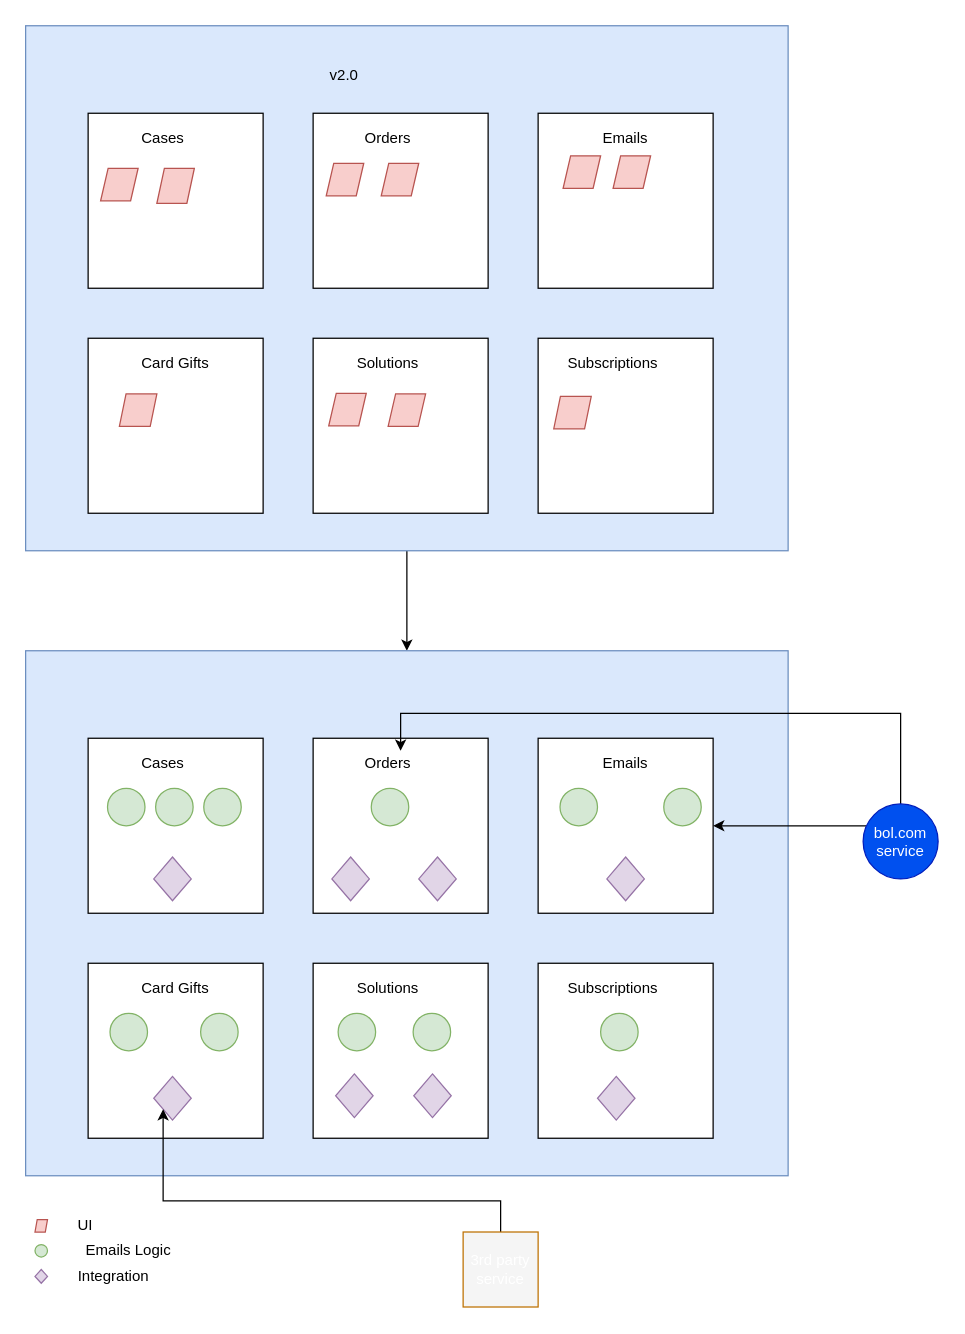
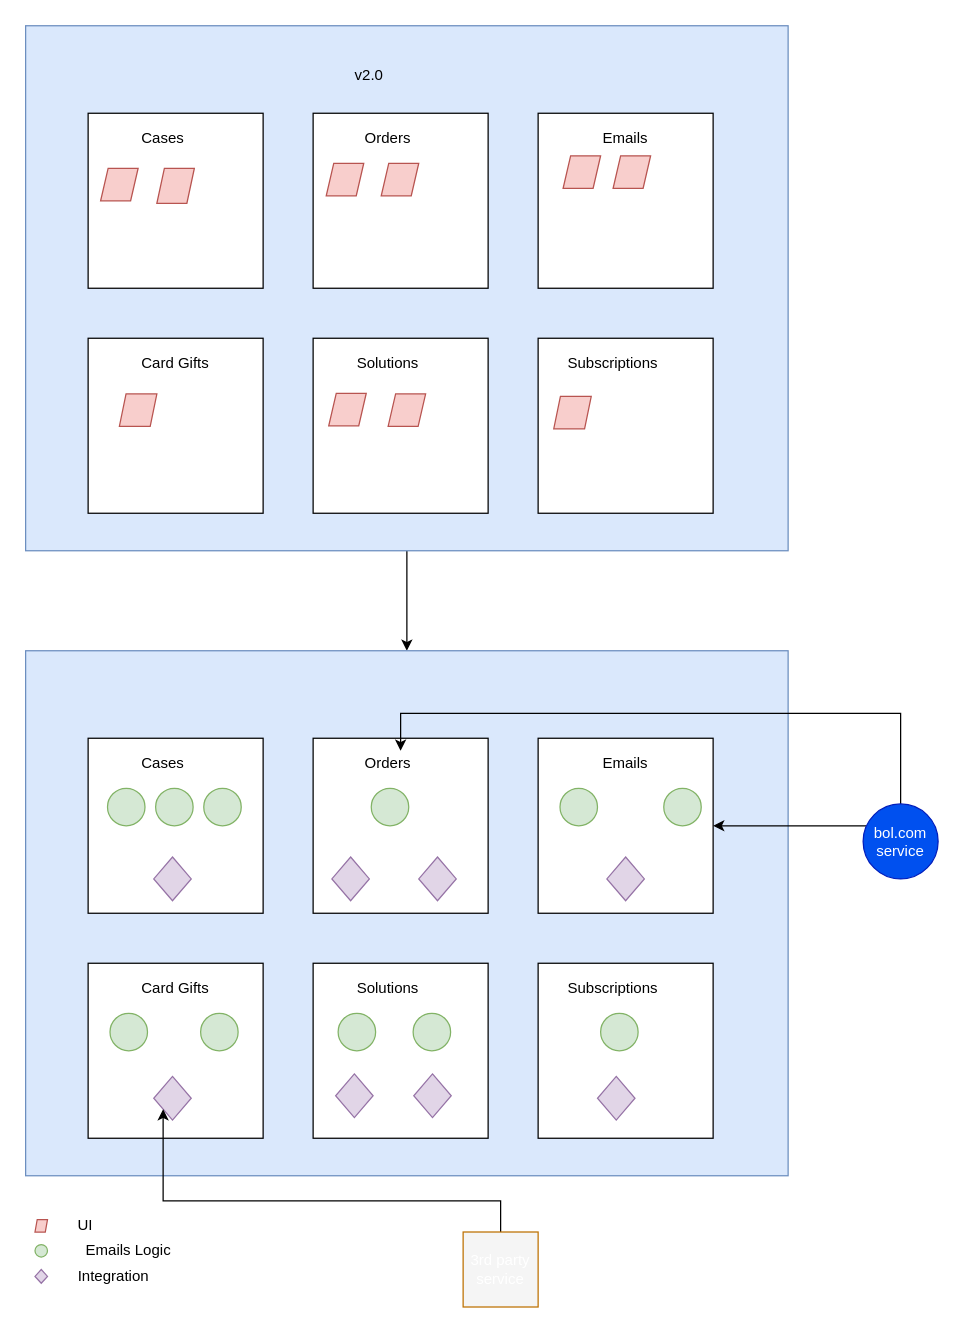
node "v2.0": moved (344, 76) -> (369, 76)
